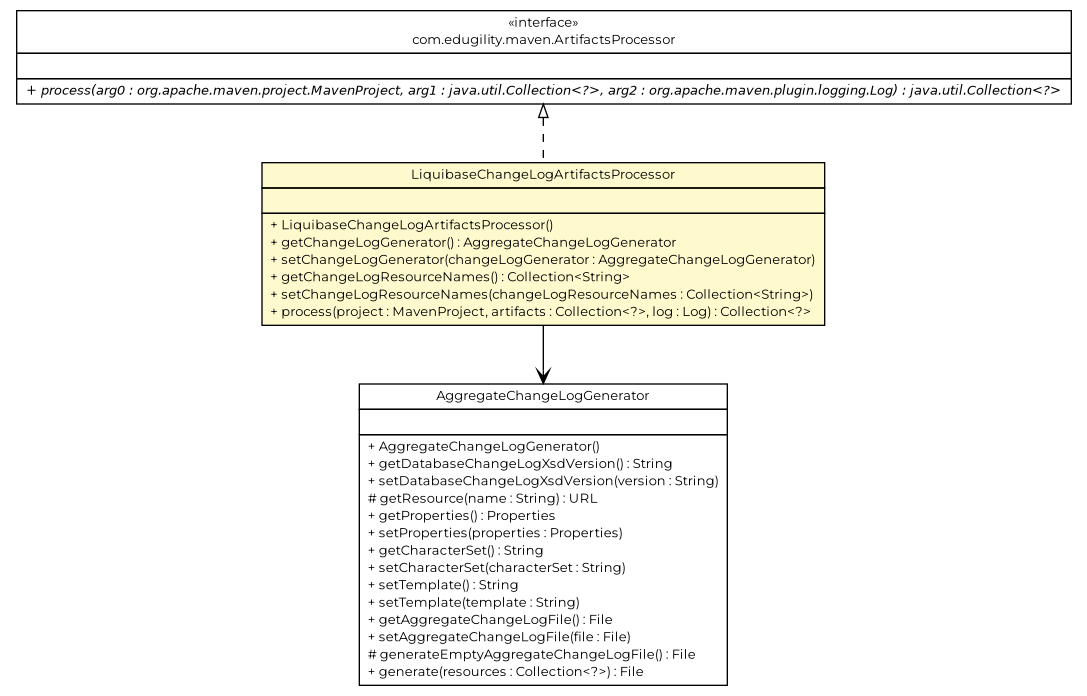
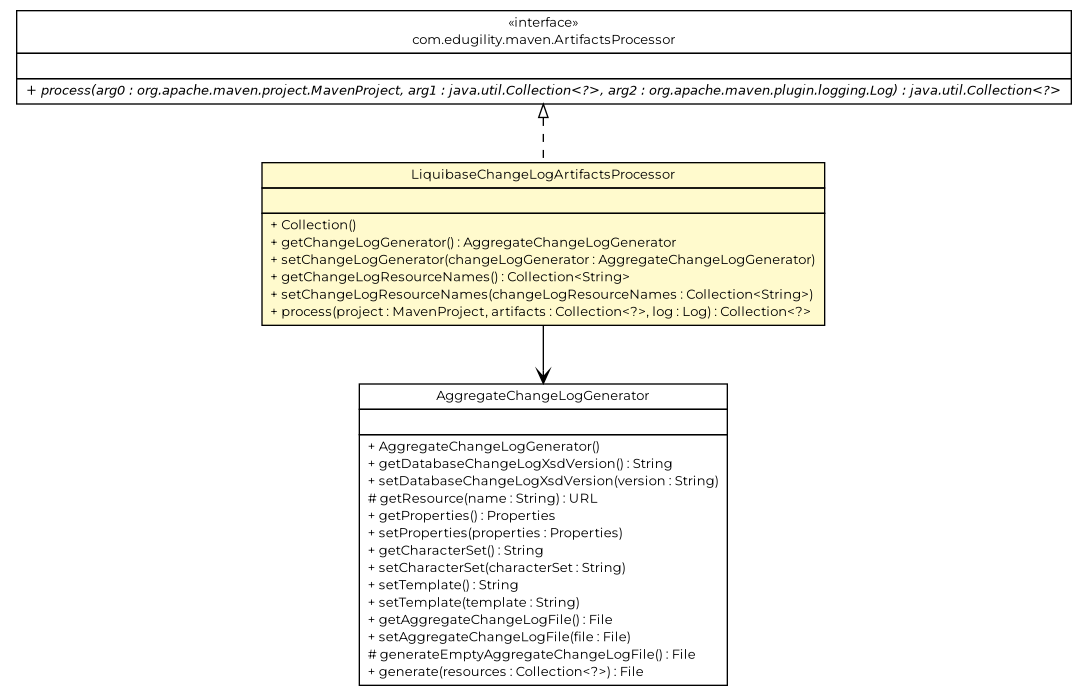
node "LiquibaseChangeLogArtifactsProcessor": text "+ LiquibaseChangeLogArtifactsProcessor()" -> "+ Collection()"
